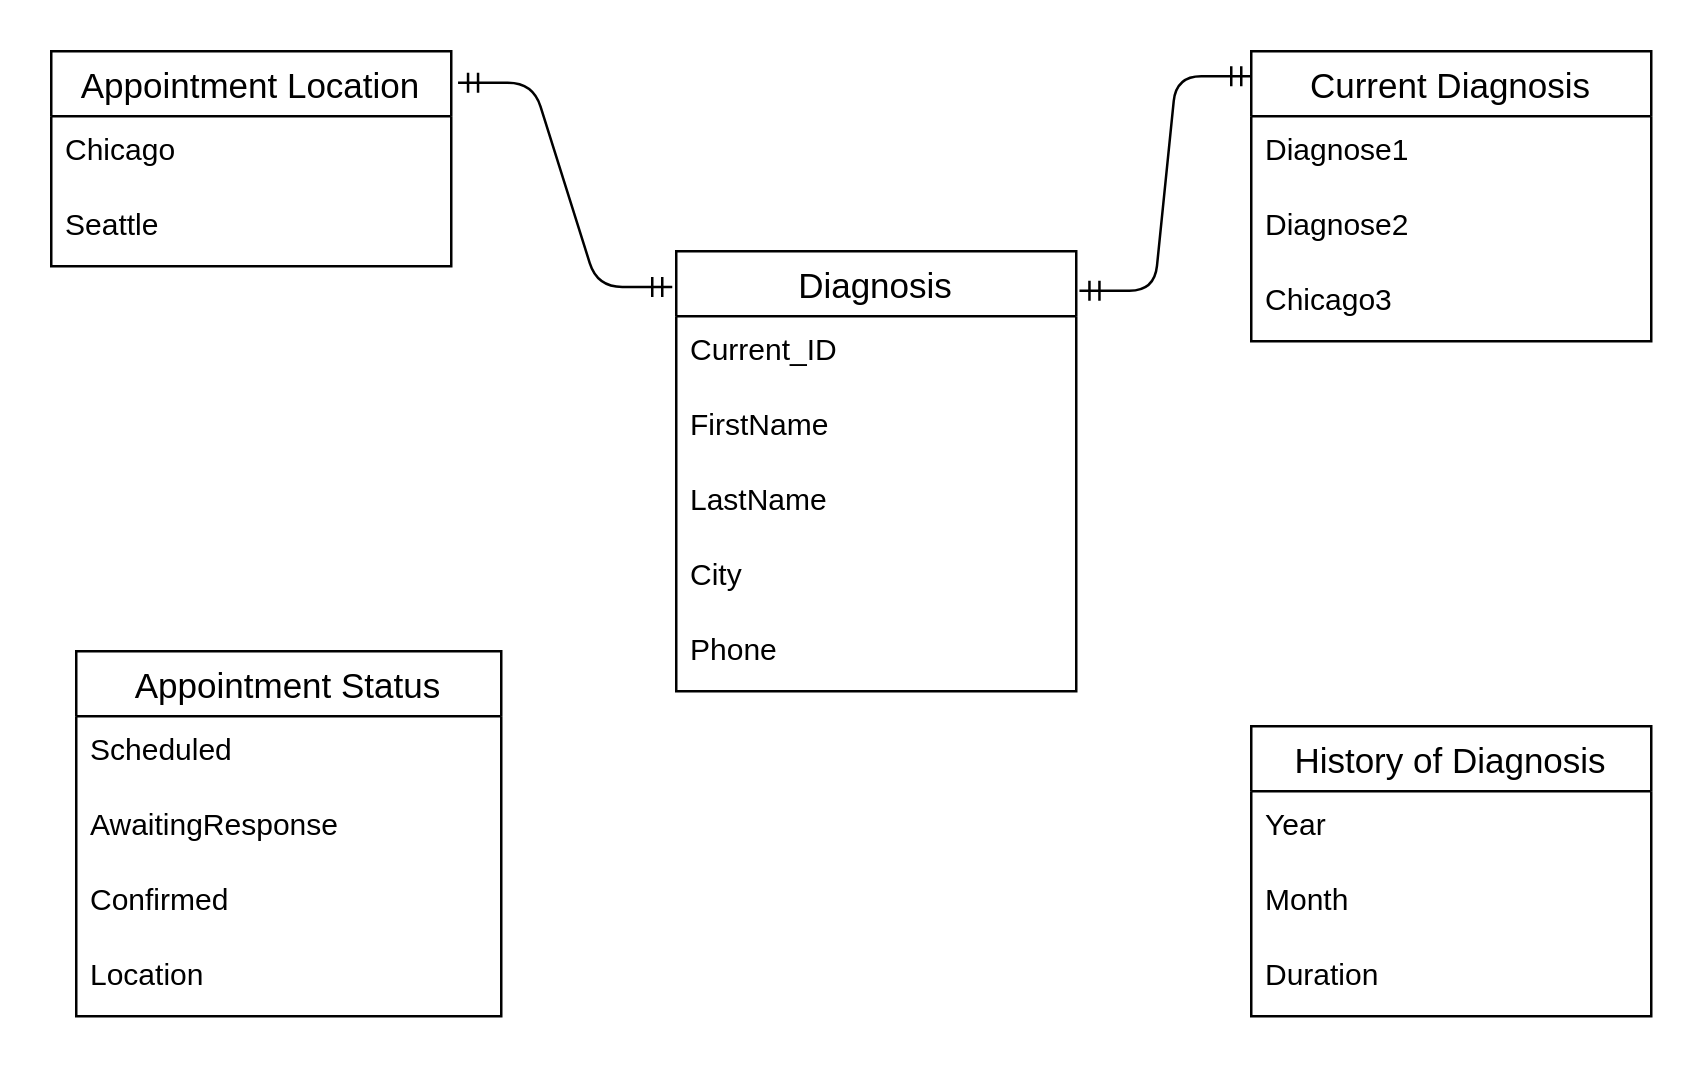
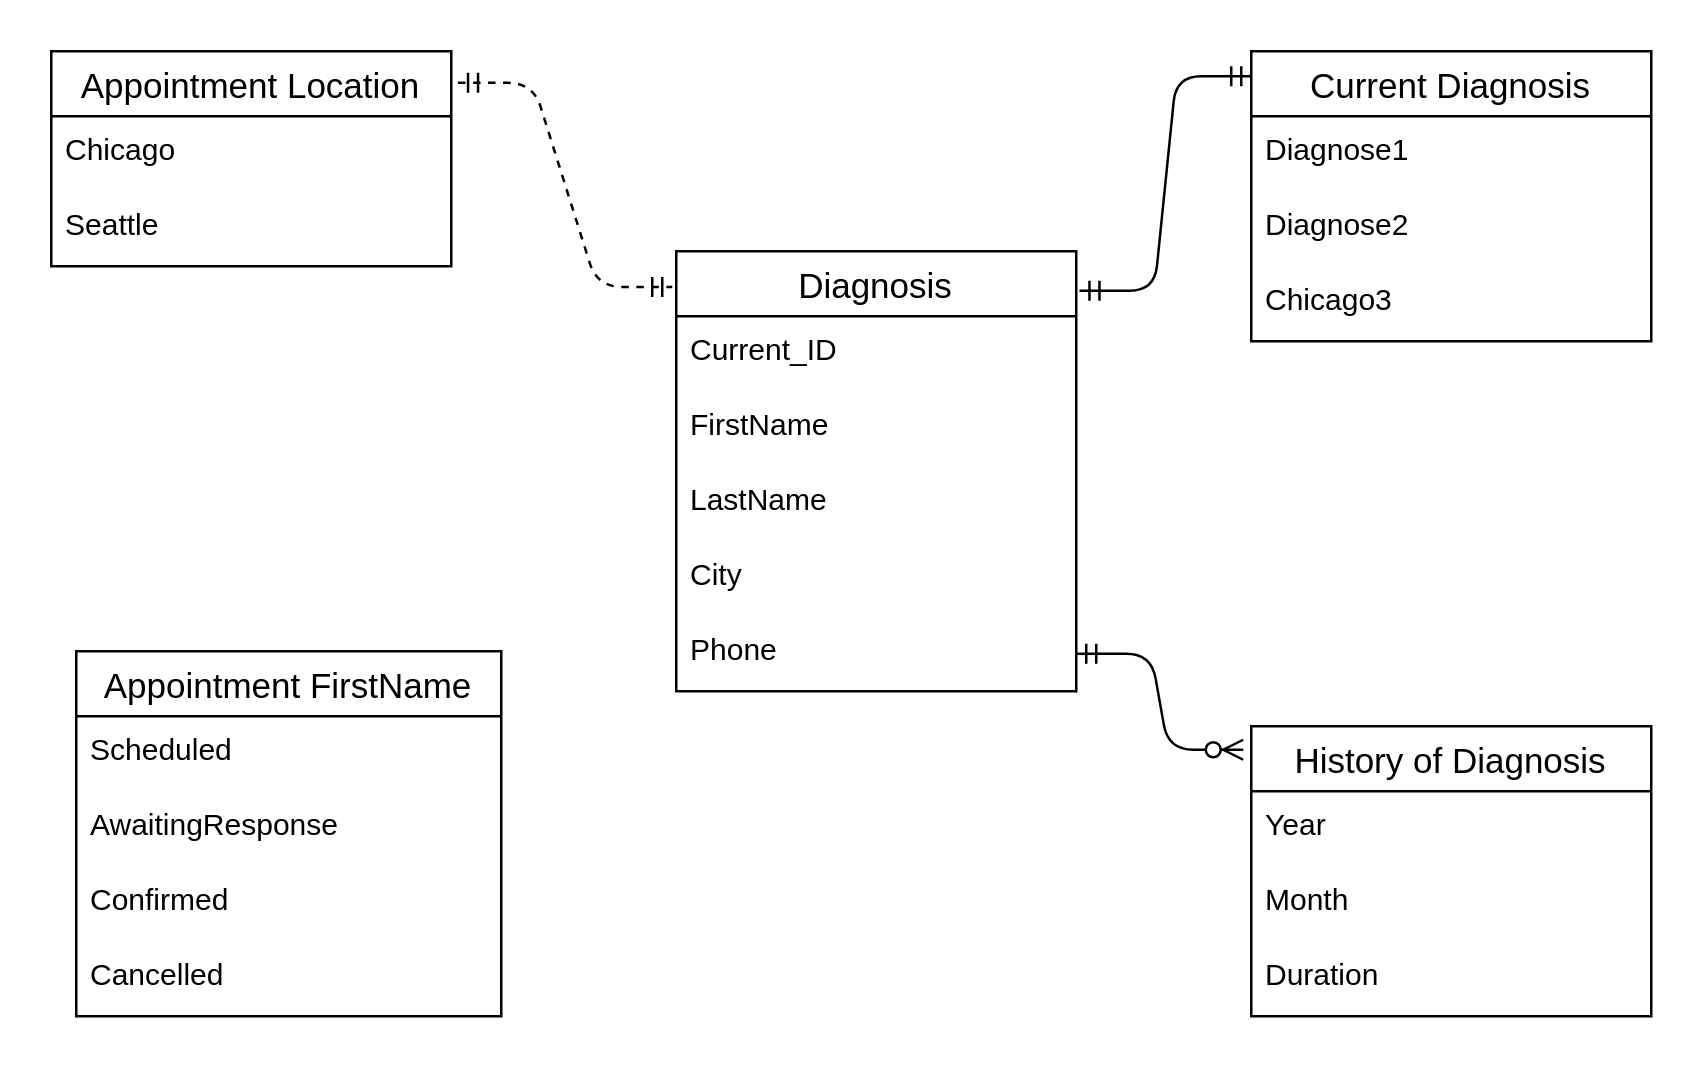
edge "Appointment Location" -- "Diagnosis": style solid -> dashed
node "Appointment Status": label "Appointment Status" -> "Appointment FirstName"
edge "Phone" -- "History of Diagnosis": added
node "Location": label "Location" -> "Cancelled"
